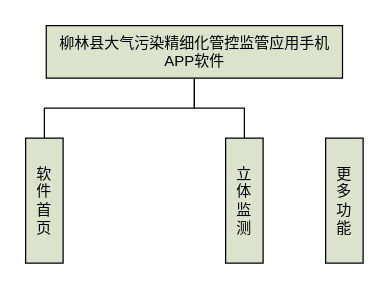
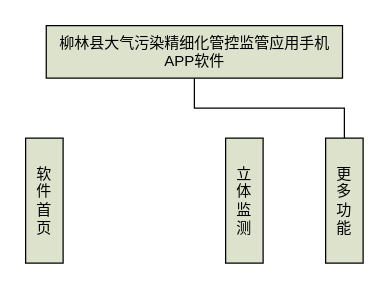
edge "柳林县大气污染精细化管控监管应用手机APP软件" -- "软 件 首 页": removed
edge "柳林县大气污染精细化管控监管应用手机APP软件" -- "更 多 功 能": added
edge "柳林县大气污染精细化管控监管应用手机APP软件" -- "立 体 监 测": removed
